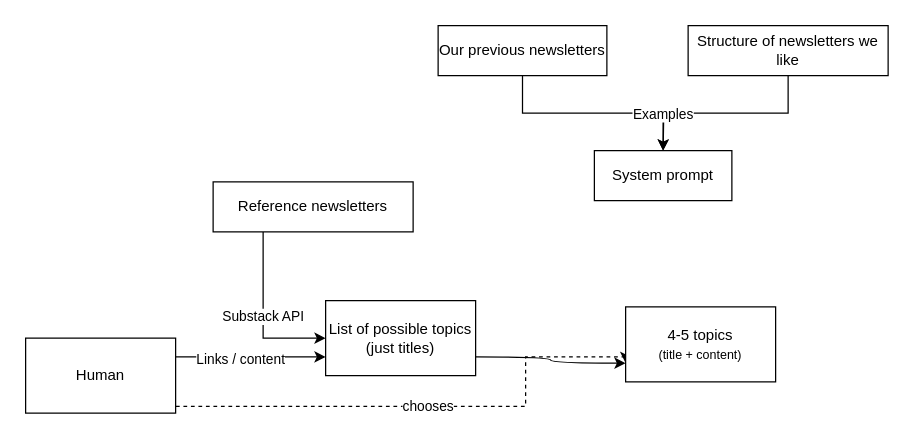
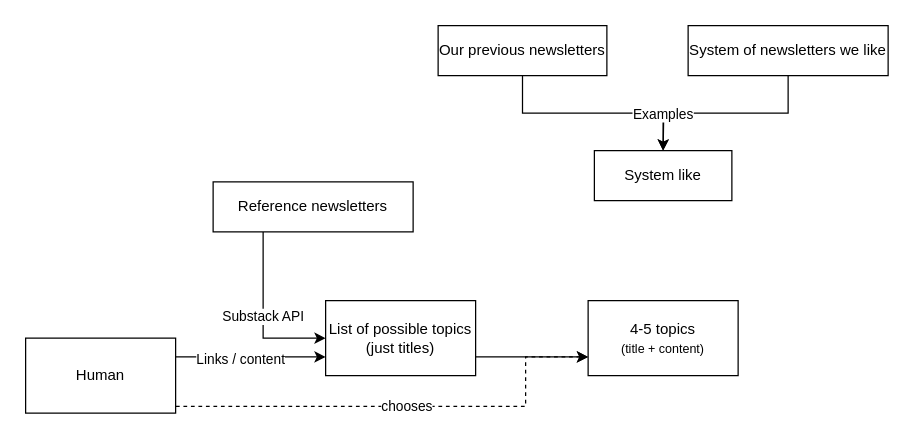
node "Structure of newsletters we like": label "Structure of newsletters we like" -> "System of newsletters we like"
node "System prompt": label "System prompt" -> "System like"
node "4-5 topics (title + content)": moved (701, 344) -> (663, 338)
